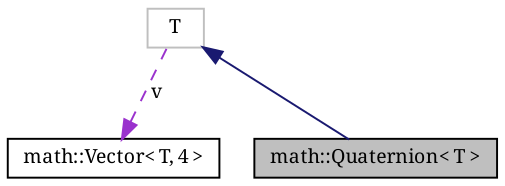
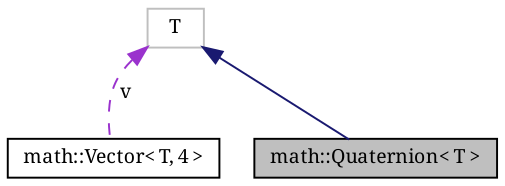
edge "T" -> "math::Vector< T, 4 >": reversed
